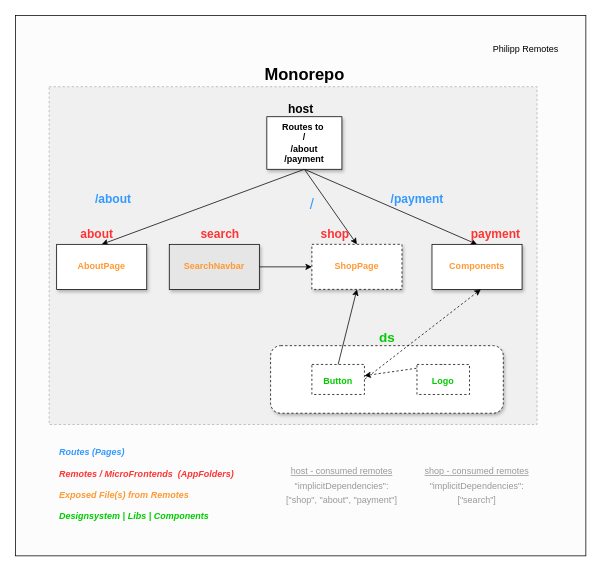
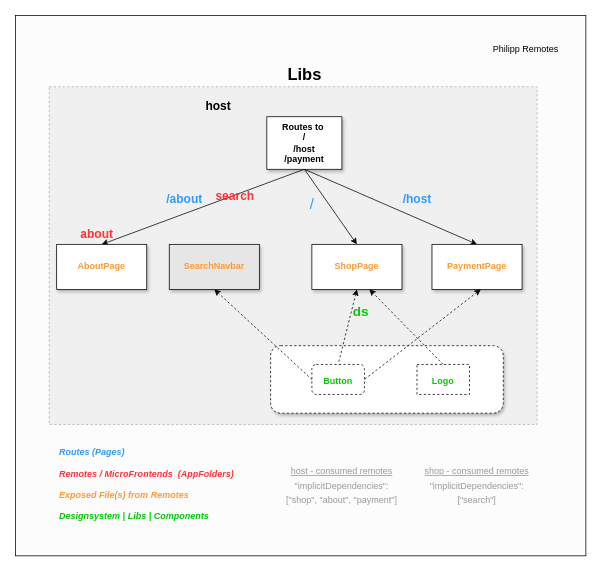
node "Monorepo": label "Monorepo" -> "Libs"
node "host": moved (300, 109) -> (218, 105)
node "Routes to //about/payment": label "Routes to //about/payment" -> "Routes to //host/payment"
node "/about": moved (113, 199) -> (184, 199)
node "/payment": label "/payment" -> "/host"
node "search": moved (222, 233) -> (237, 195)
node "shop": removed
node "payment": removed
edge "SearchNavbar" -> "ShopPage": removed
node "ShopPage": style dashed -> solid
node "Components": label "Components" -> "PaymentPage"
edge "Button" -> "ShopPage": style solid -> dashed
edge "Button" -> "SearchNavbar": added
node "ds": moved (387, 338) -> (360, 312)
edge "Logo" -> "Button": now "Logo" -> "ShopPage"
node "Button": shape rectangle -> rounded rectangle
